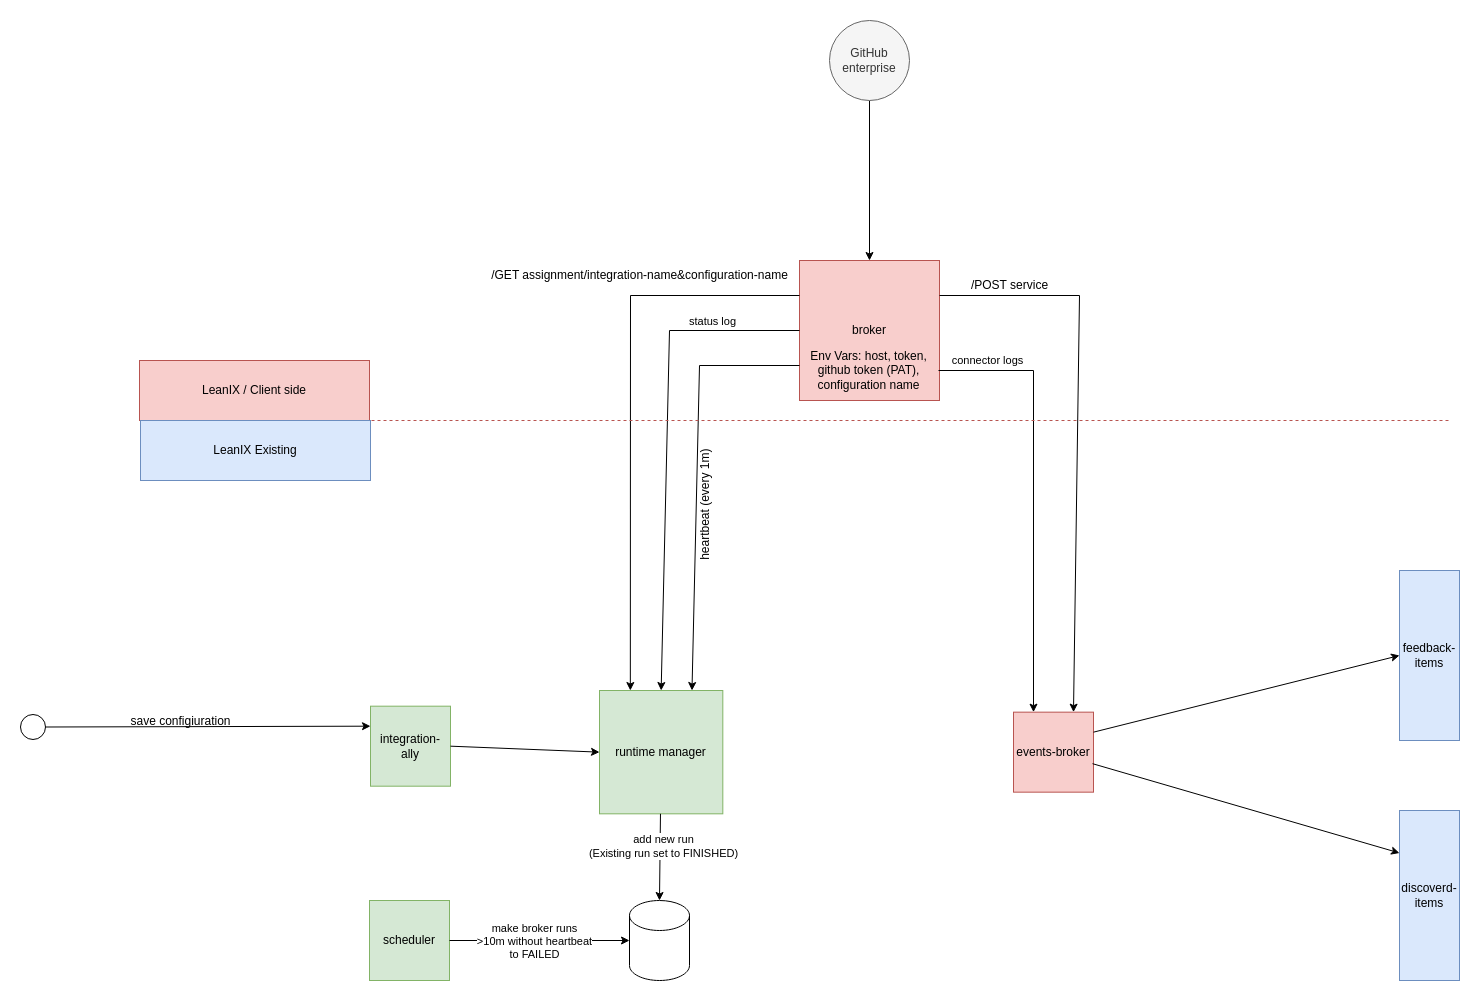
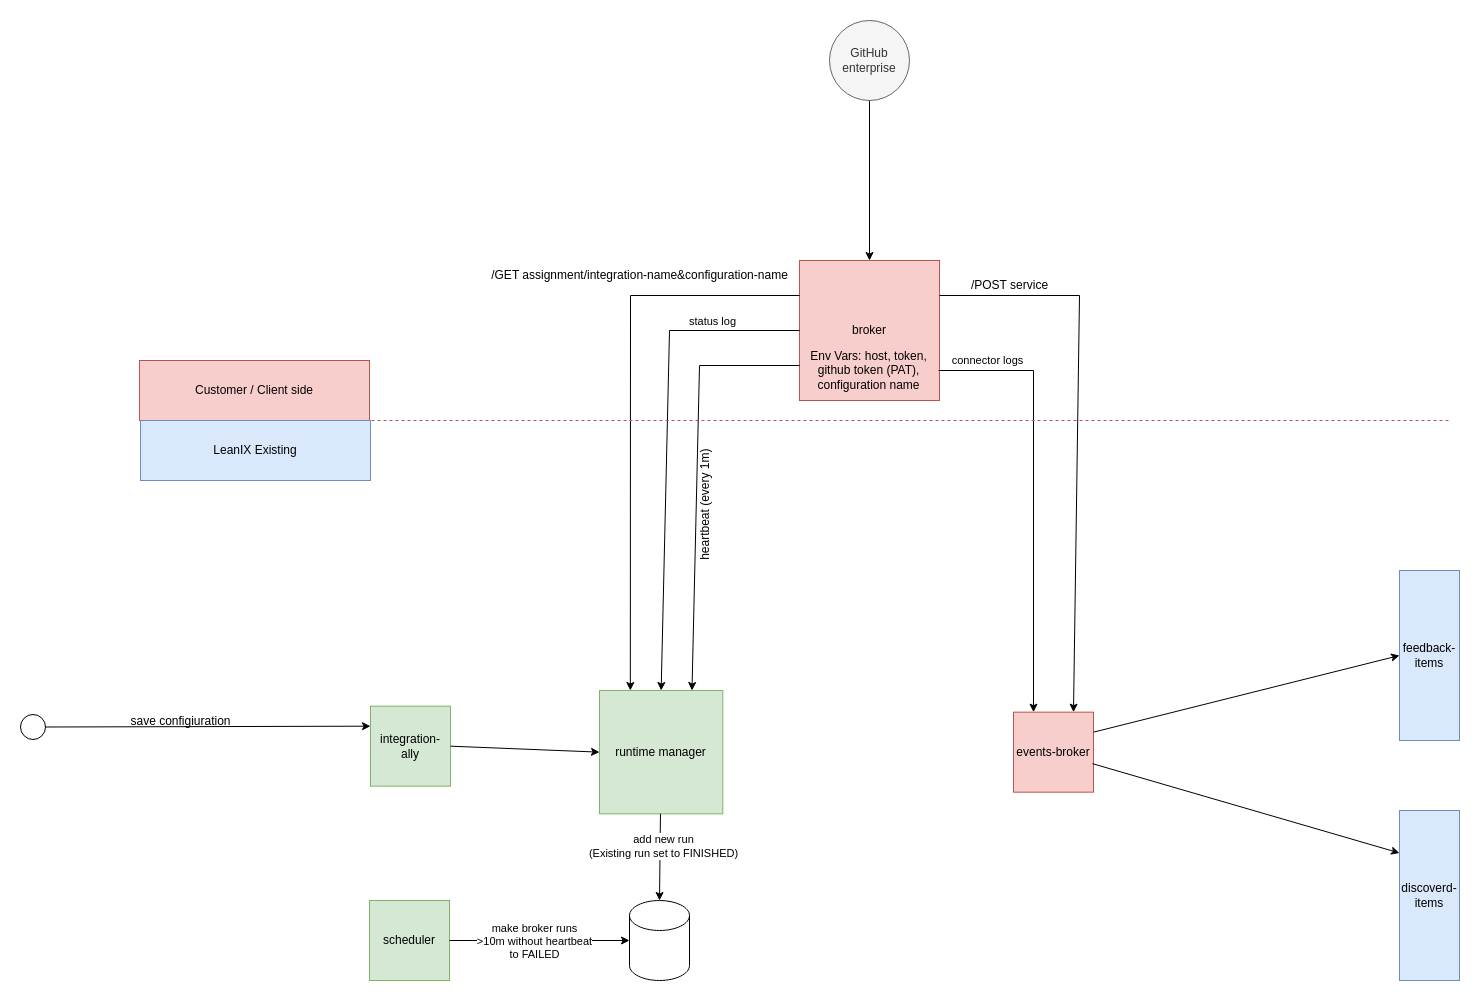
node "LeanIX / Client side": label "LeanIX / Client side" -> "Customer / Client side"
